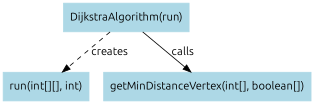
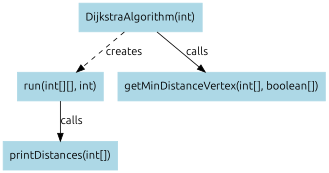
node "DijkstraAlgorithm(run)": label "DijkstraAlgorithm(run)" -> "DijkstraAlgorithm(int)"
node "printDistances(int[])": added
